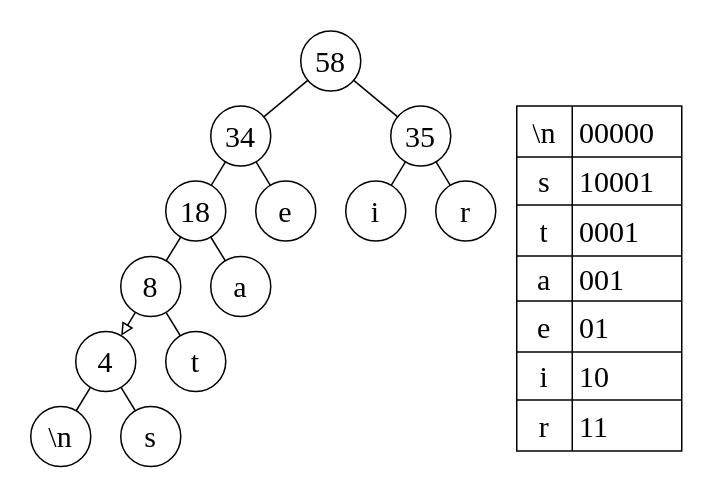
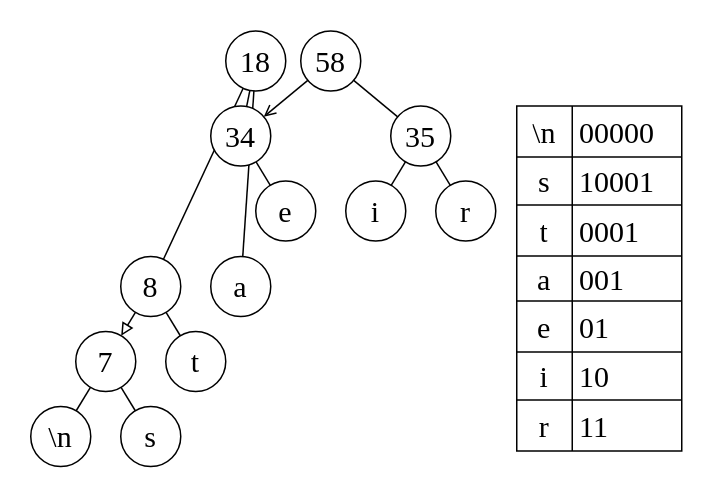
edge "58" -- "34": arrowhead none -> open
node "18": moved (196, 211) -> (256, 61)
node "4": label "4" -> "7"
